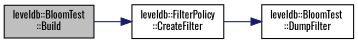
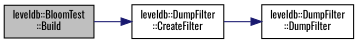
node "leveldb::FilterPolicy ::CreateFilter": label "leveldb::FilterPolicy ::CreateFilter" -> "leveldb::DumpFilter ::CreateFilter"
node "leveldb::BloomTest ::DumpFilter": label "leveldb::BloomTest ::DumpFilter" -> "leveldb::DumpFilter ::DumpFilter"
